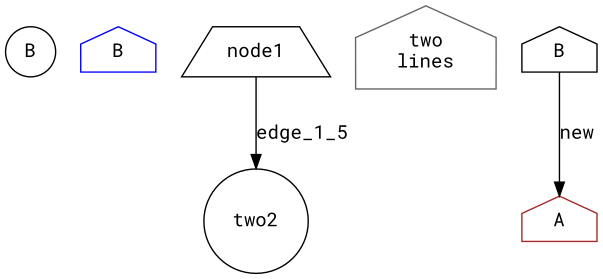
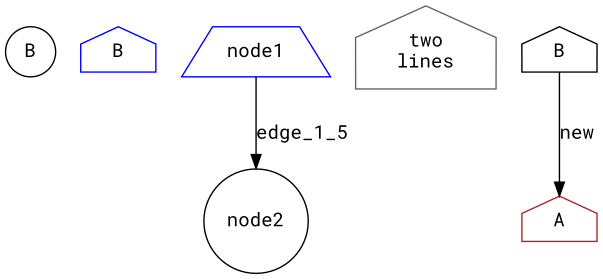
node "node1": color black -> blue
node "two2": label "two2" -> "node2"
